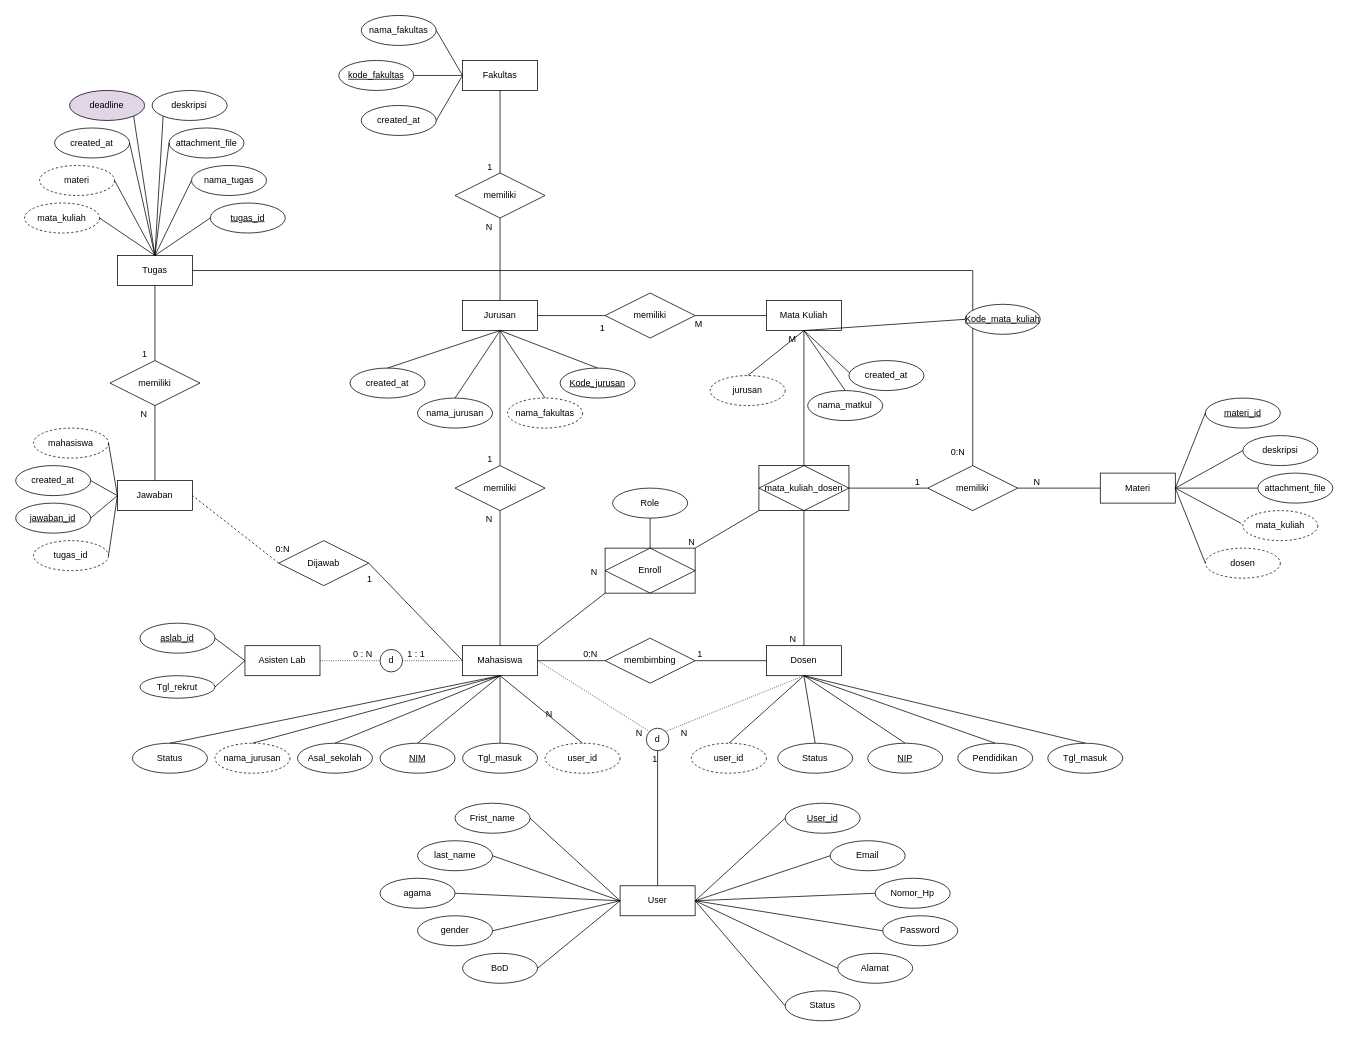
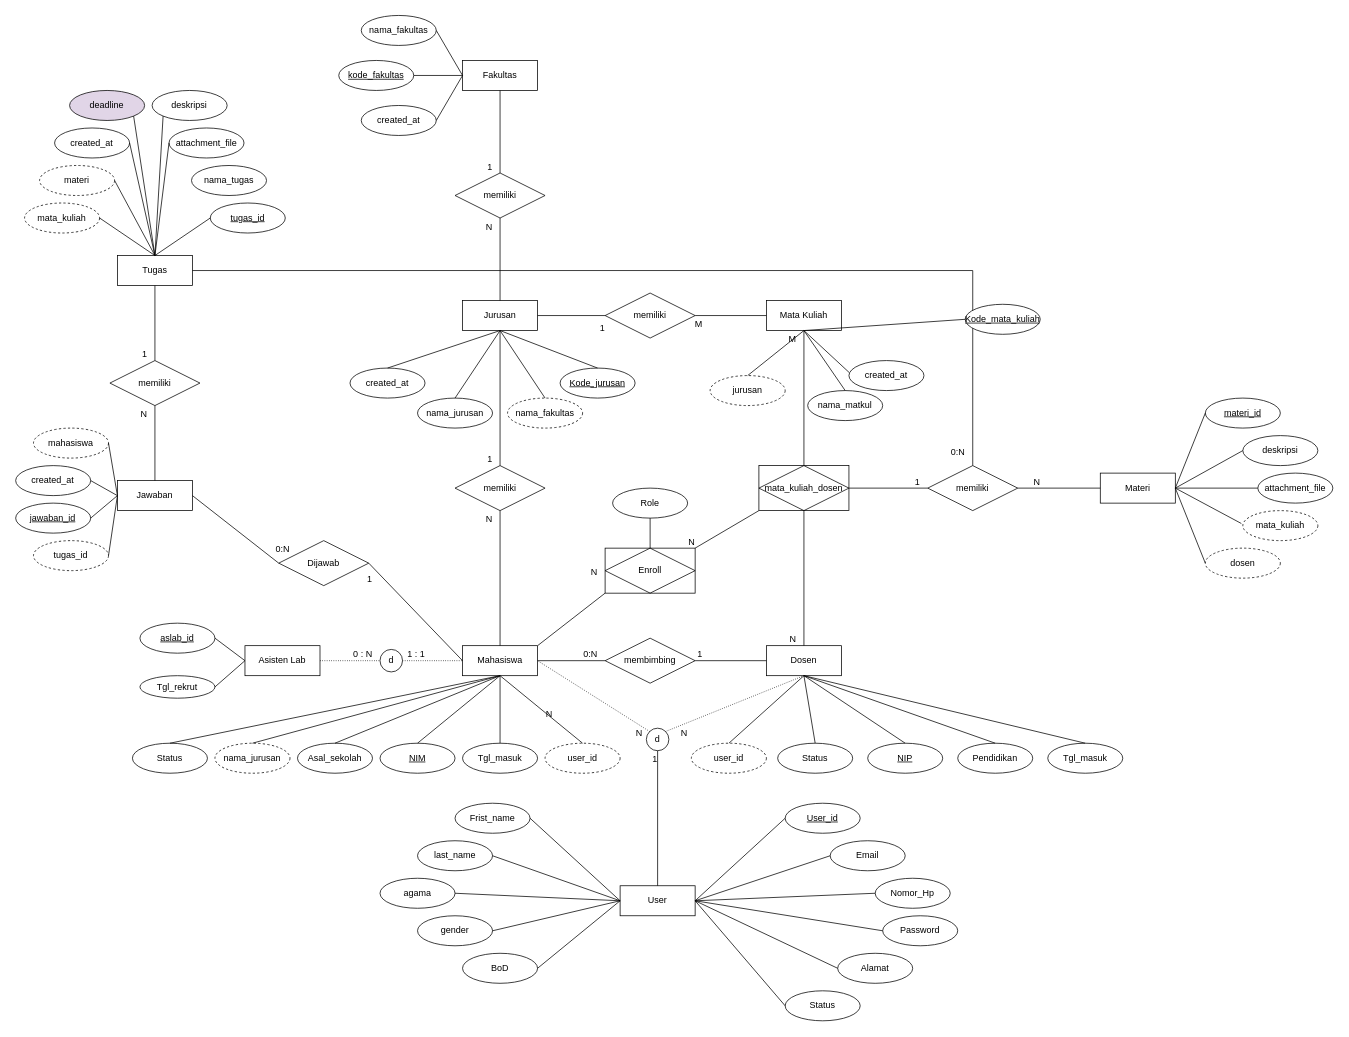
edge "nama_tugas" -- "Tugas": removed
edge "Jawaban" -- "Dijawab": style dashed -> solid
